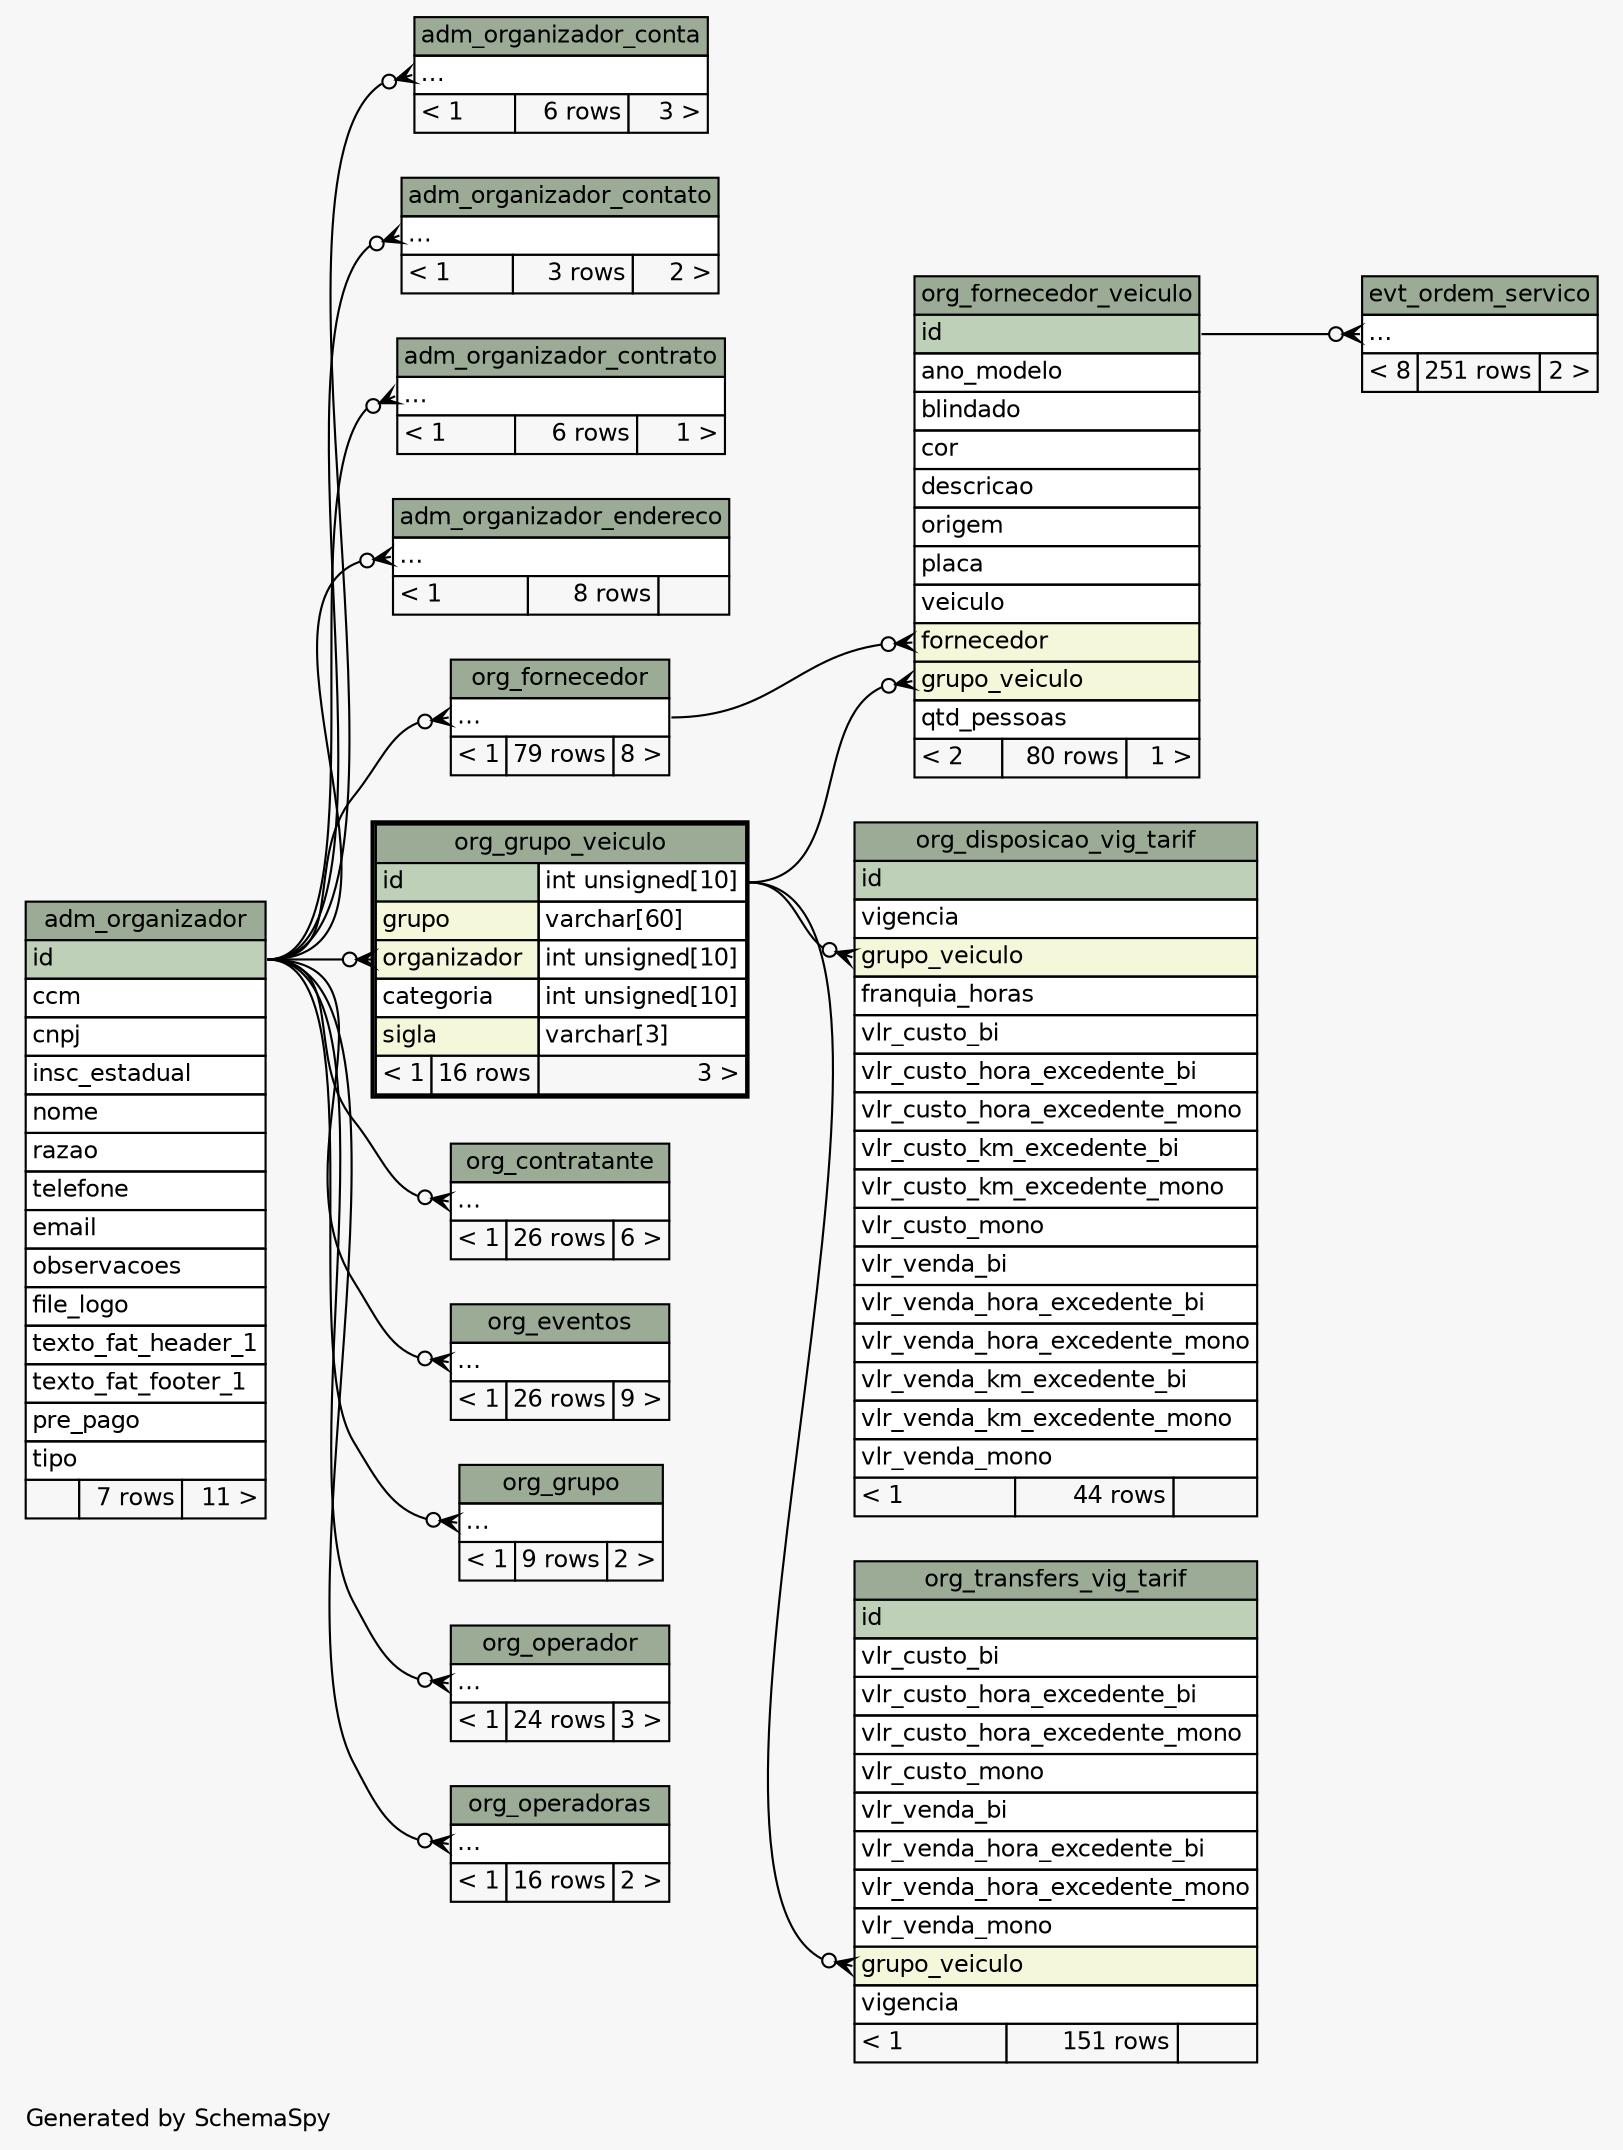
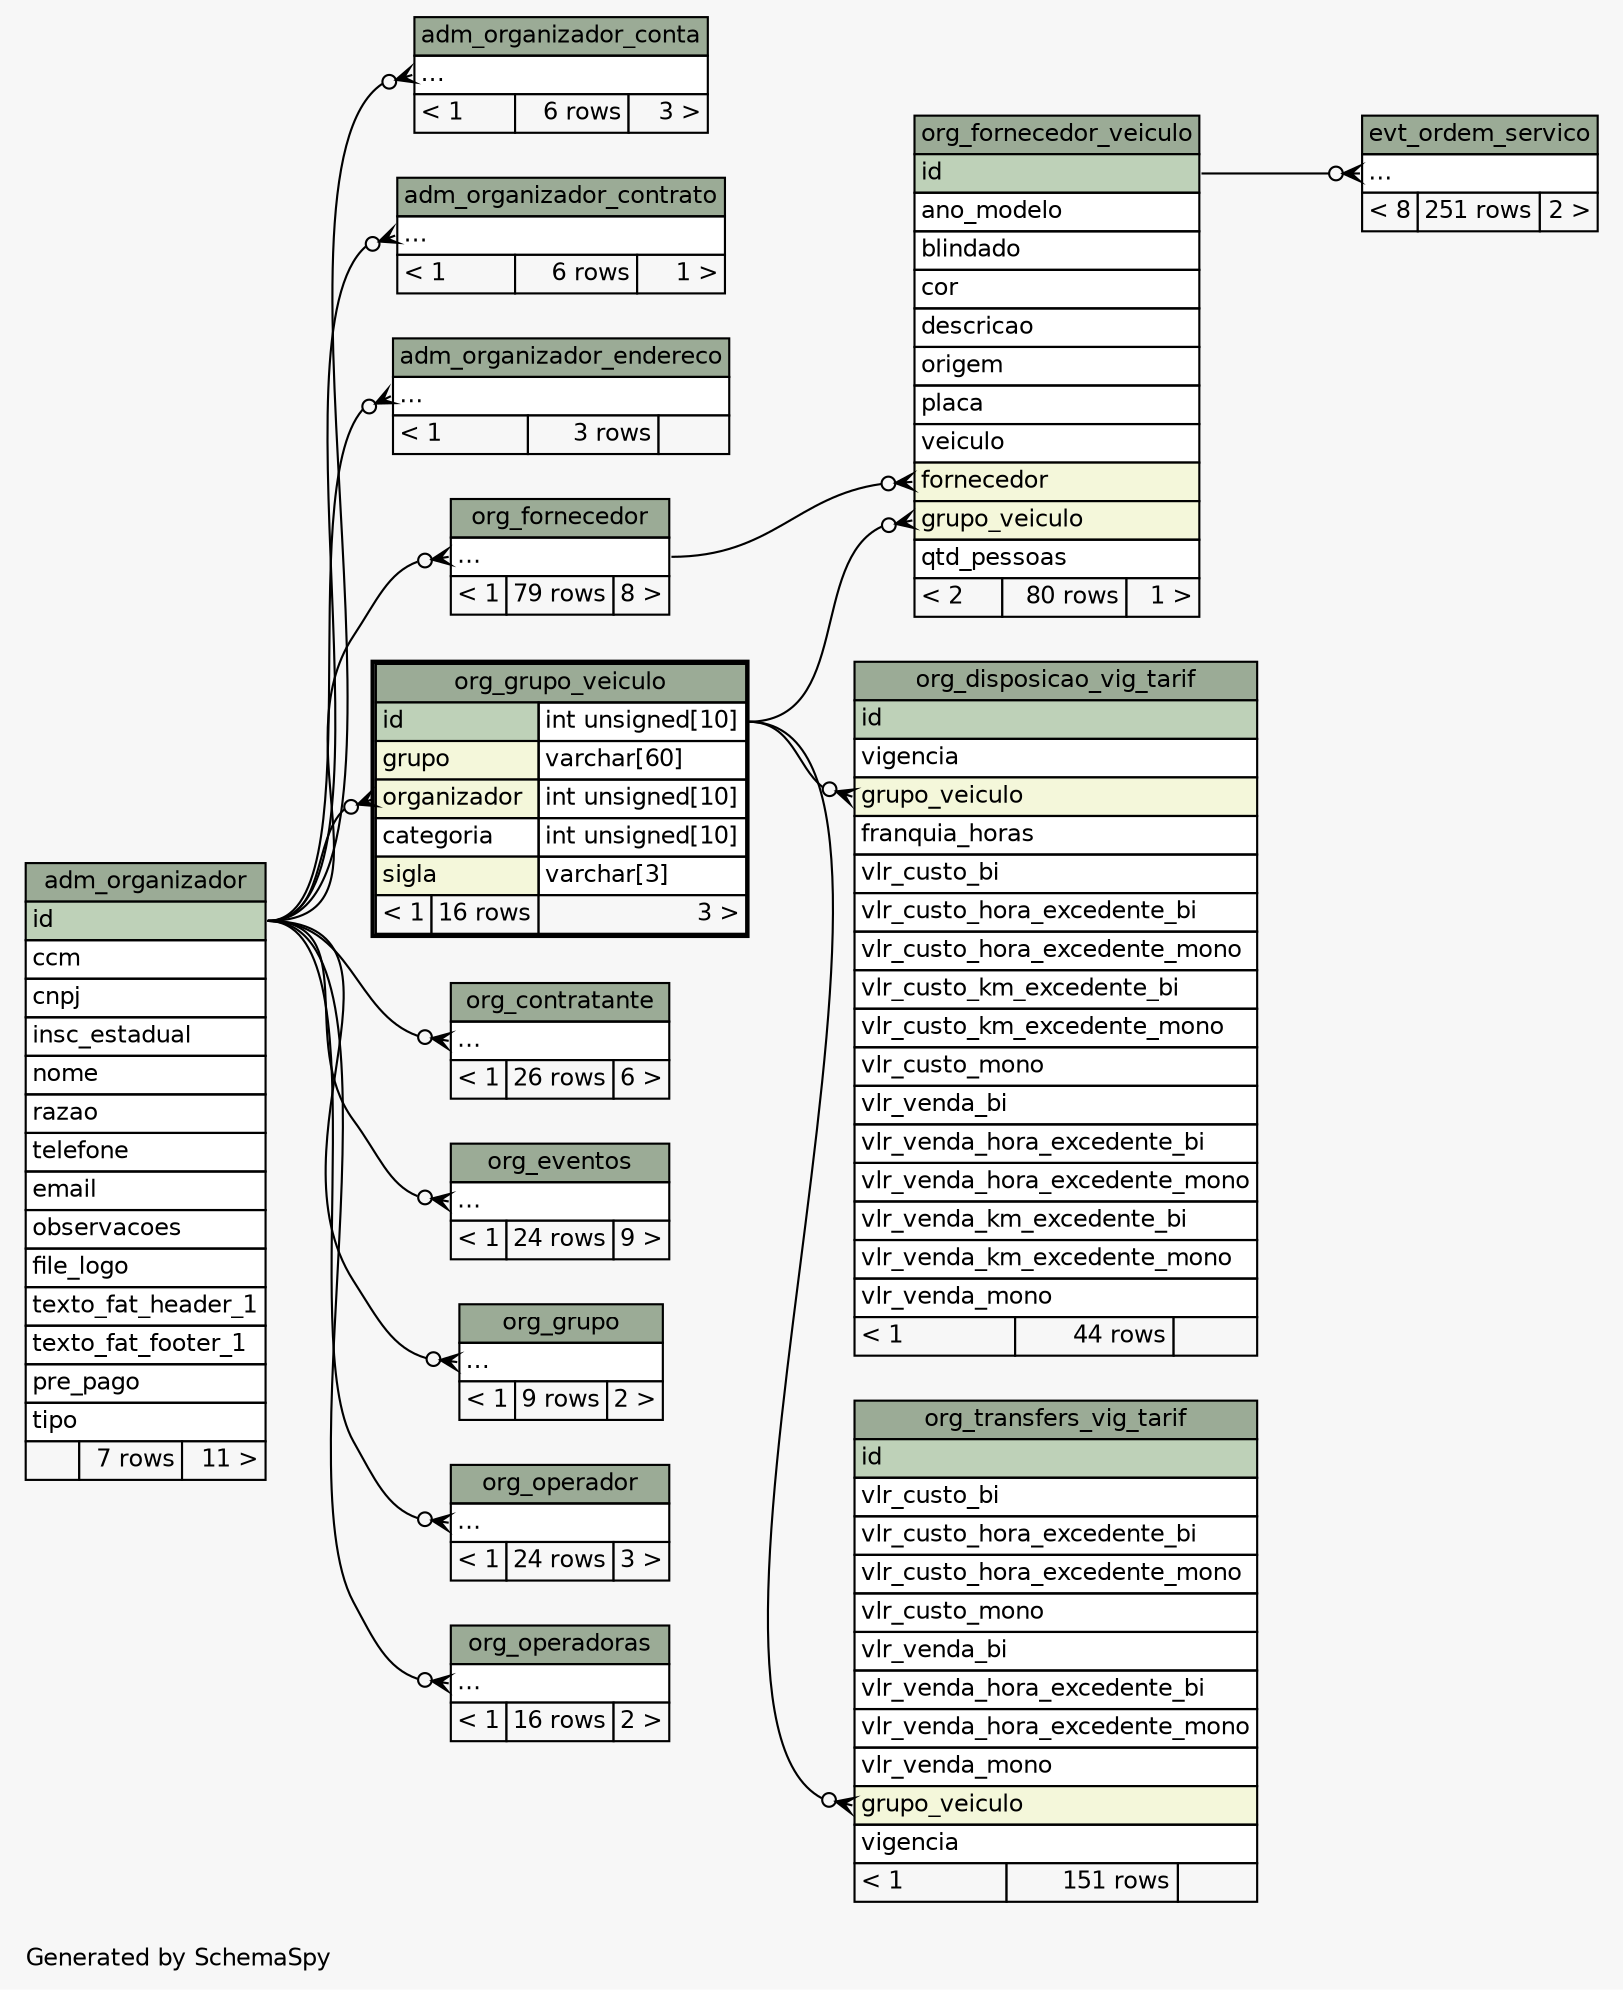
node "adm_organizador_contato": removed
node "adm_organizador_endereco": text "8 rows" -> "3 rows"
node "org_eventos": text "26 rows" -> "24 rows"
